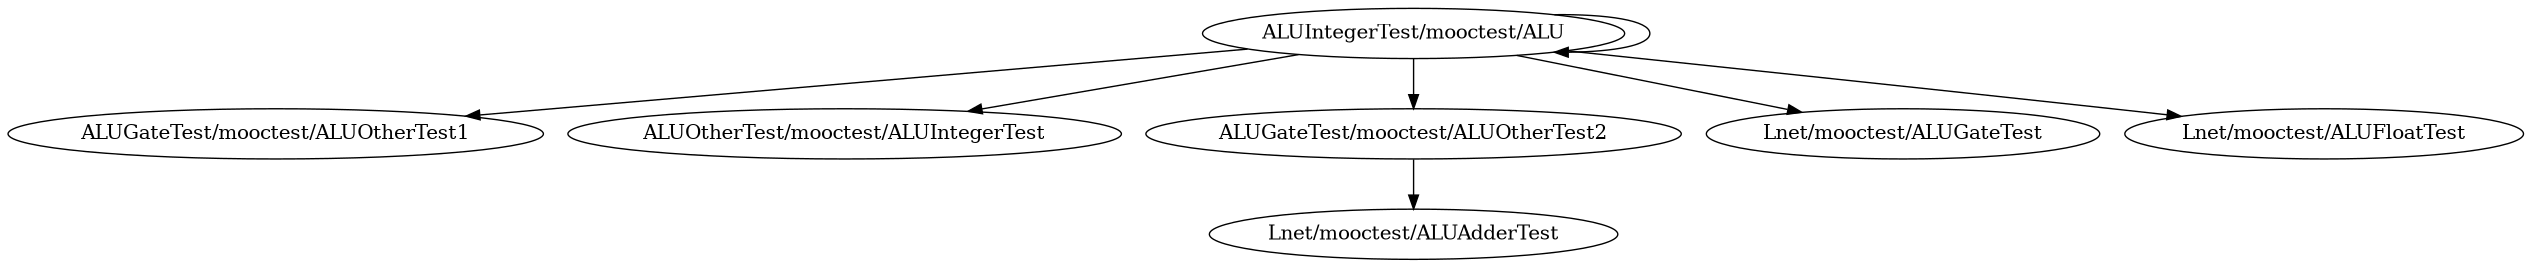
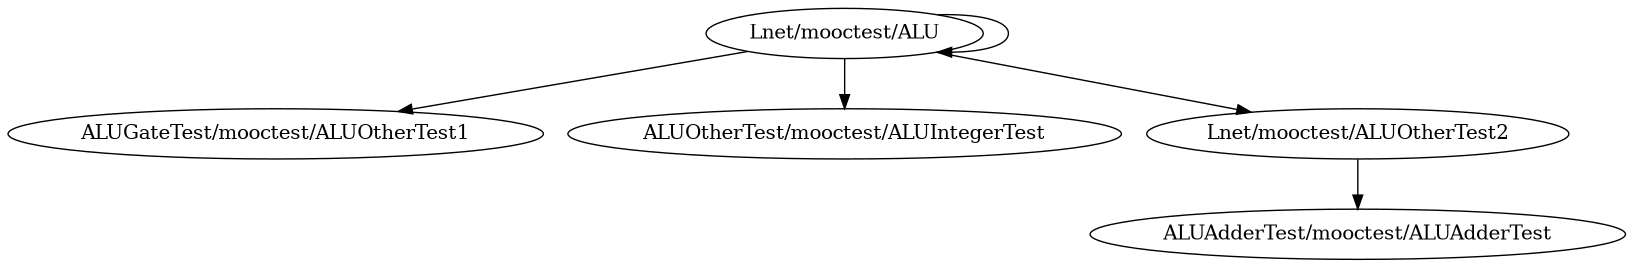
node "ALUIntegerTest/mooctest/ALU": label "ALUIntegerTest/mooctest/ALU" -> "Lnet/mooctest/ALU"
node "ALUGateTest/mooctest/ALUOtherTest2": label "ALUGateTest/mooctest/ALUOtherTest2" -> "Lnet/mooctest/ALUOtherTest2"
node "Lnet/mooctest/ALUGateTest": removed
node "Lnet/mooctest/ALUFloatTest": removed
node "Lnet/mooctest/ALUAdderTest": label "Lnet/mooctest/ALUAdderTest" -> "ALUAdderTest/mooctest/ALUAdderTest"
